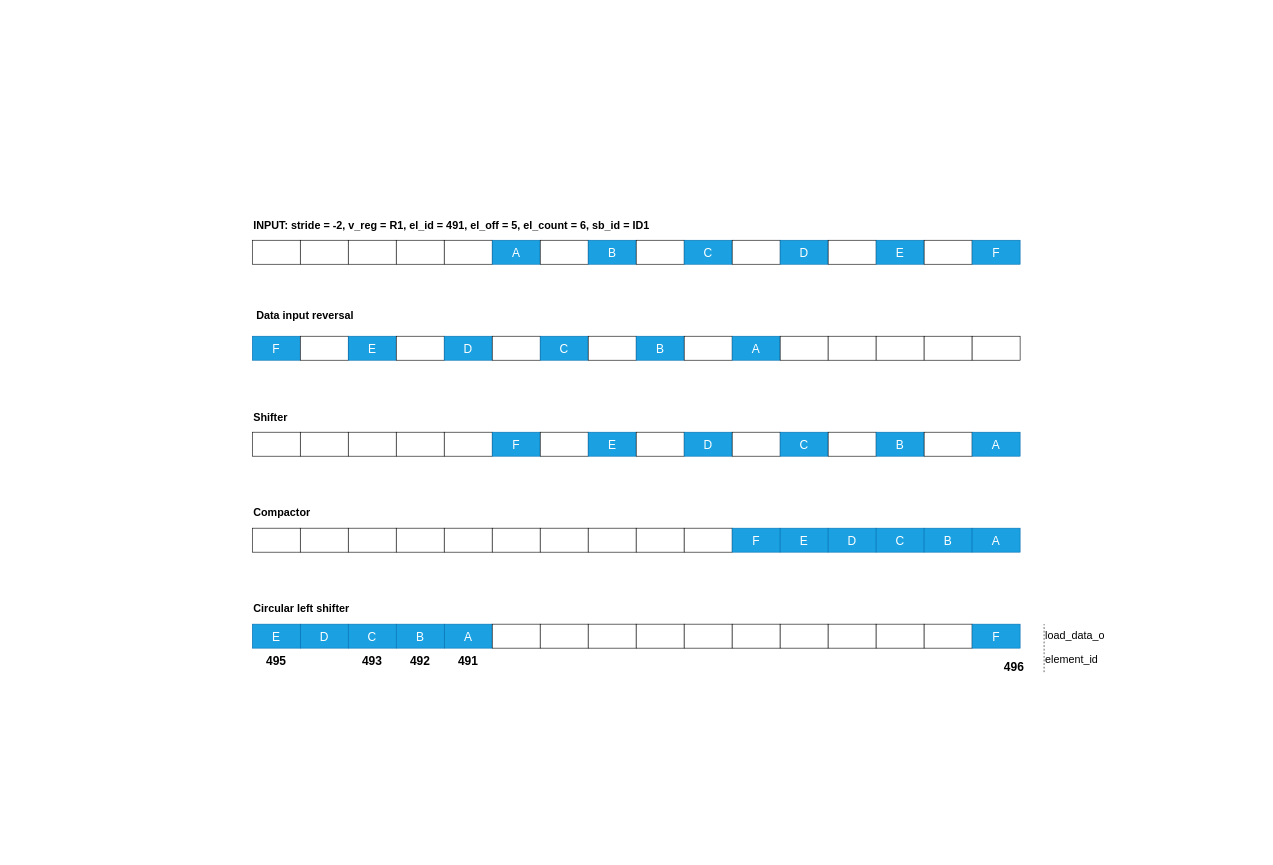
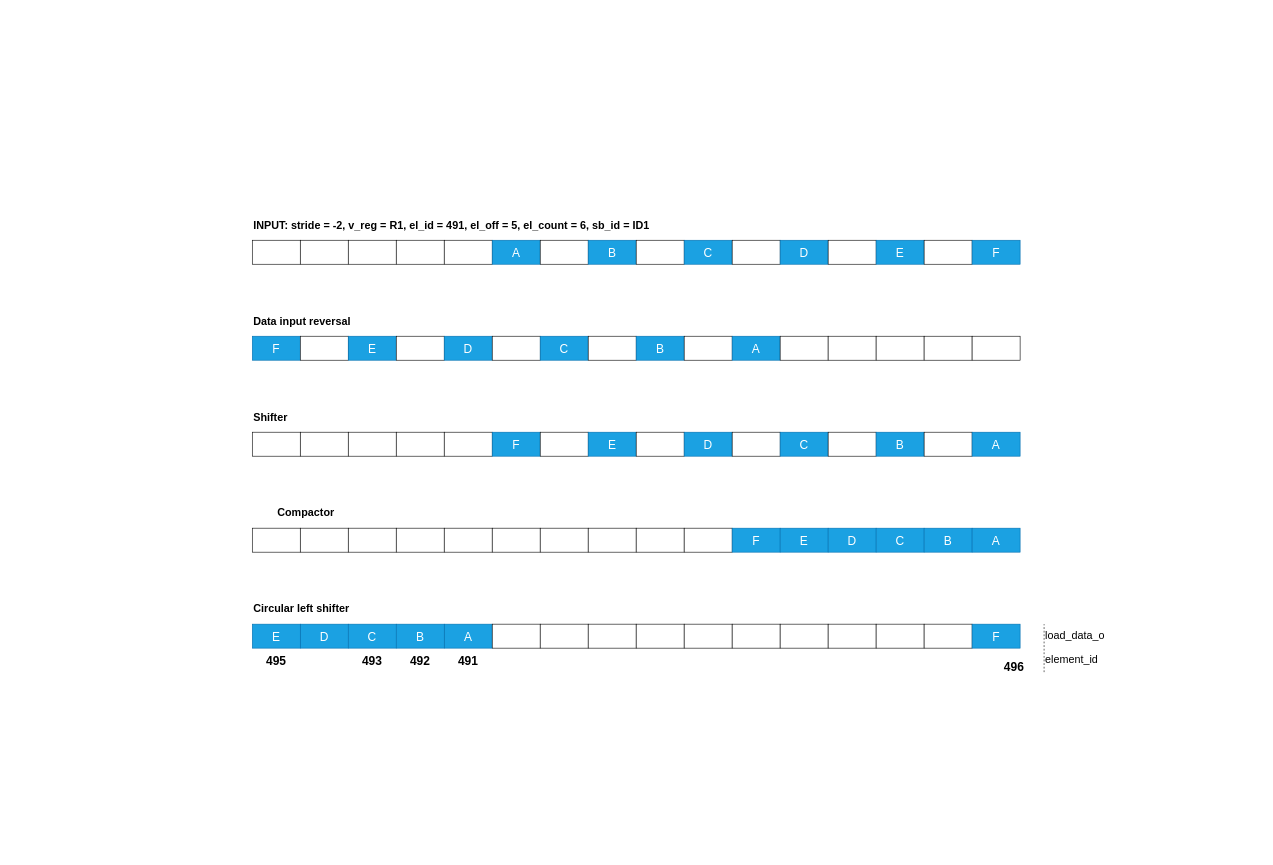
node "Data input reversal": moved (639, 315) -> (636, 321)
node "Compactor": moved (636, 513) -> (660, 513)
